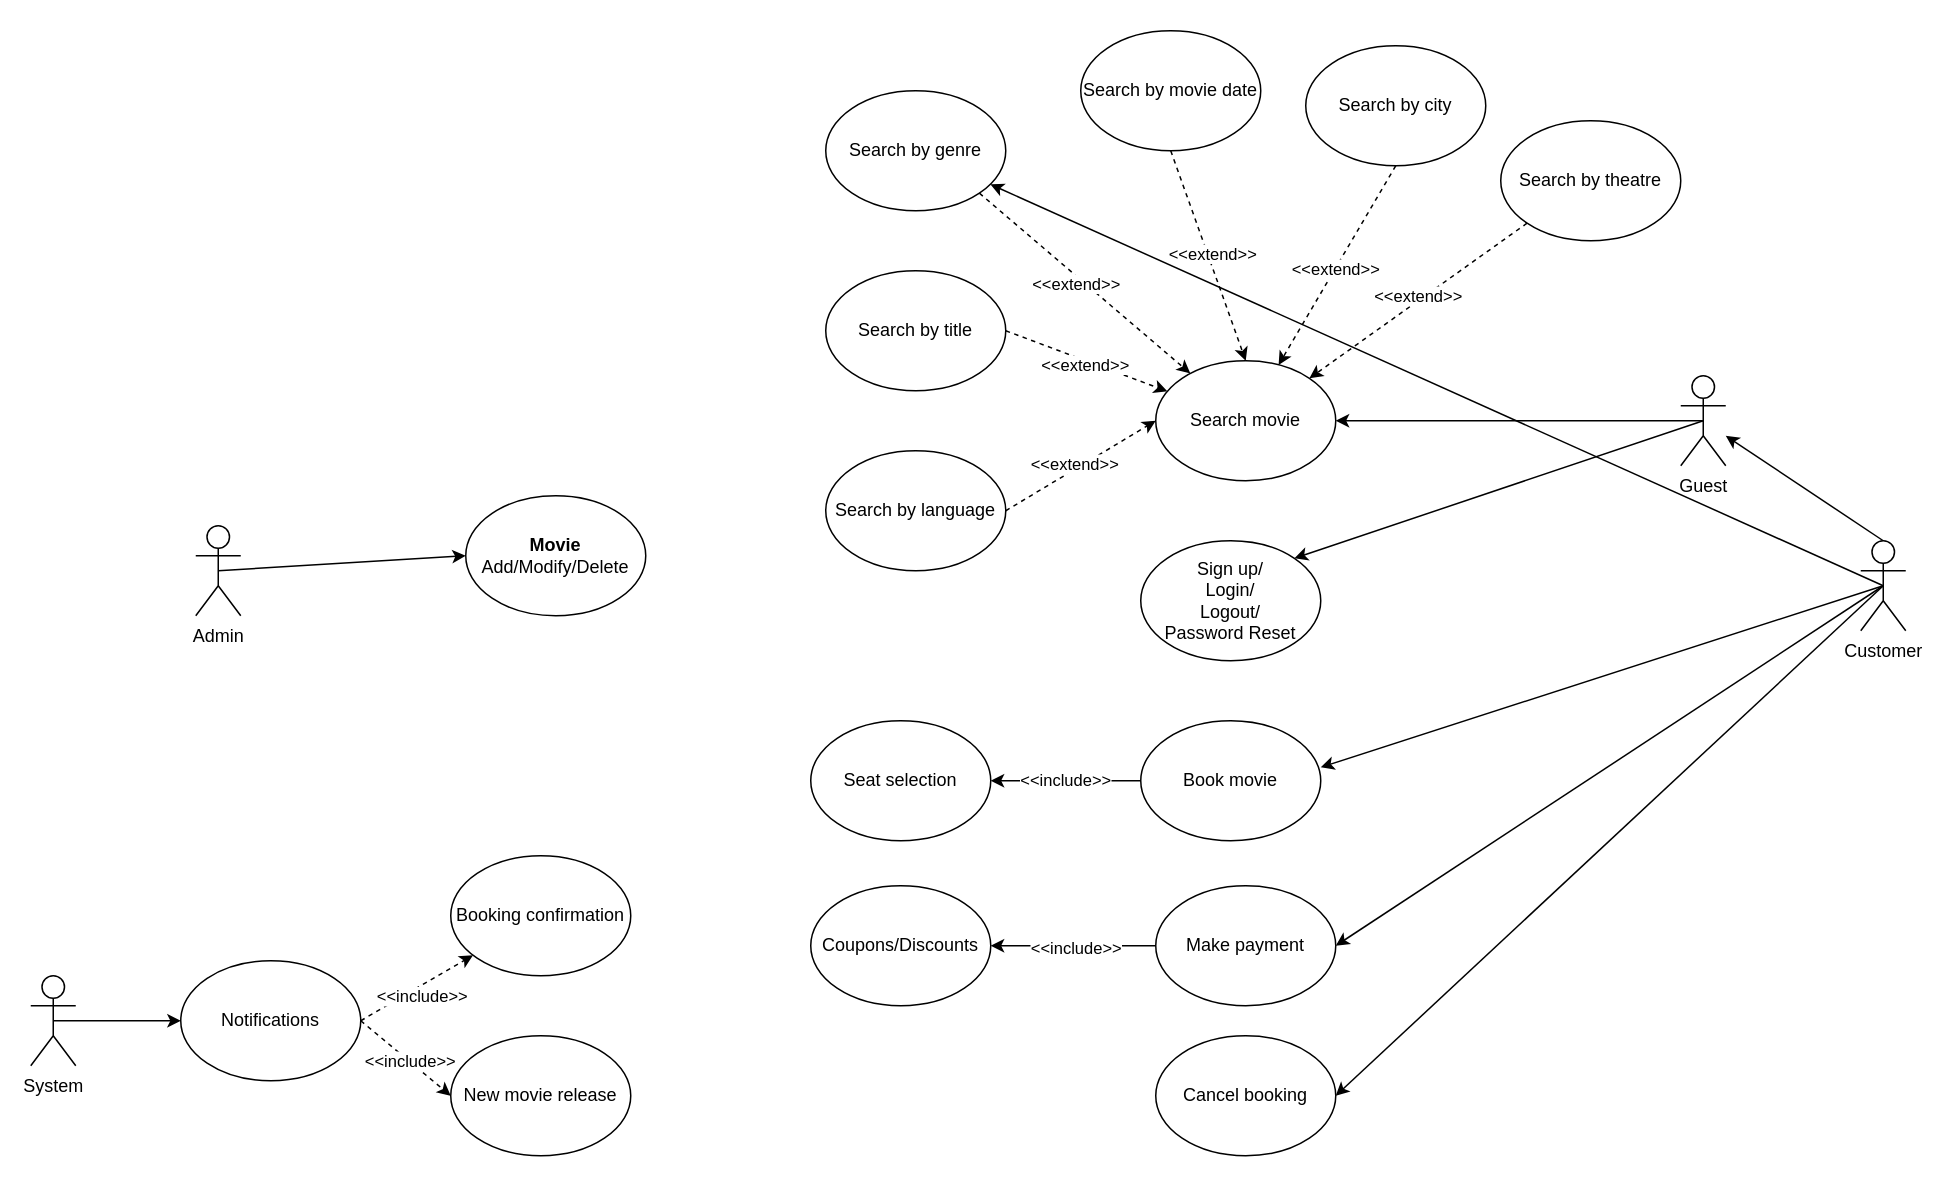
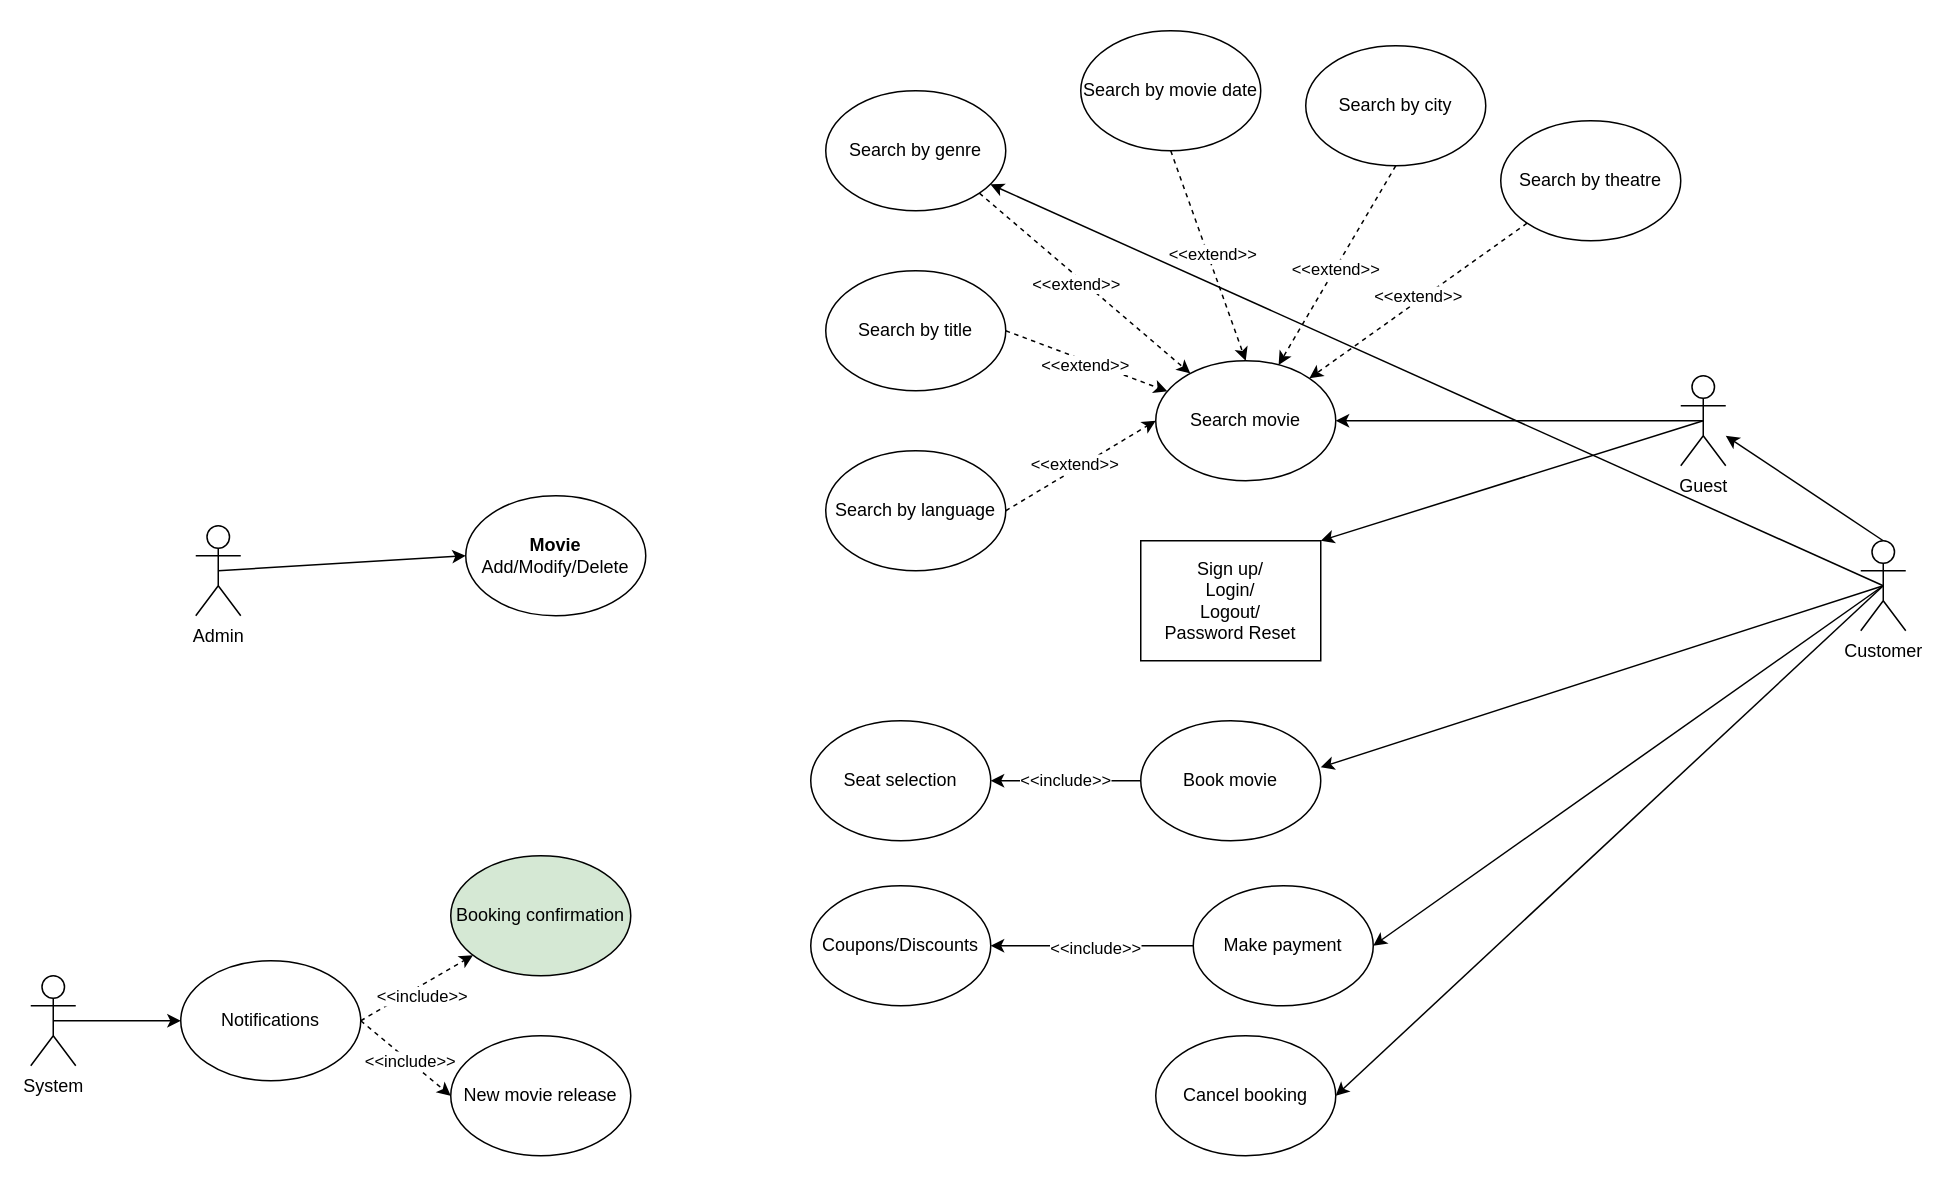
node "Sign up/ Login/ Logout/ Password Reset": shape ellipse -> rectangle
node "Booking confirmation": fillcolor #ffffff -> #d5e8d4
node "Make payment": moved (1246, 946) -> (1283, 946)
